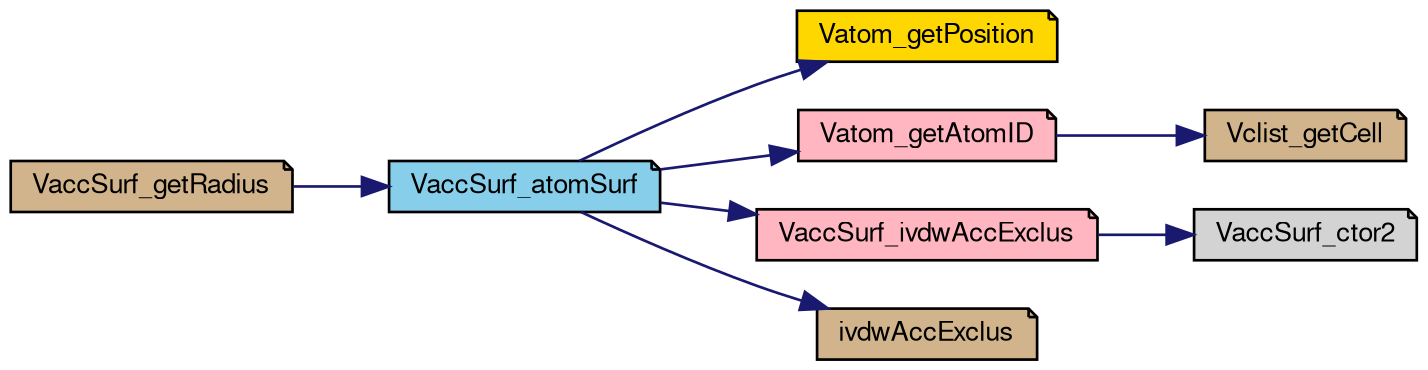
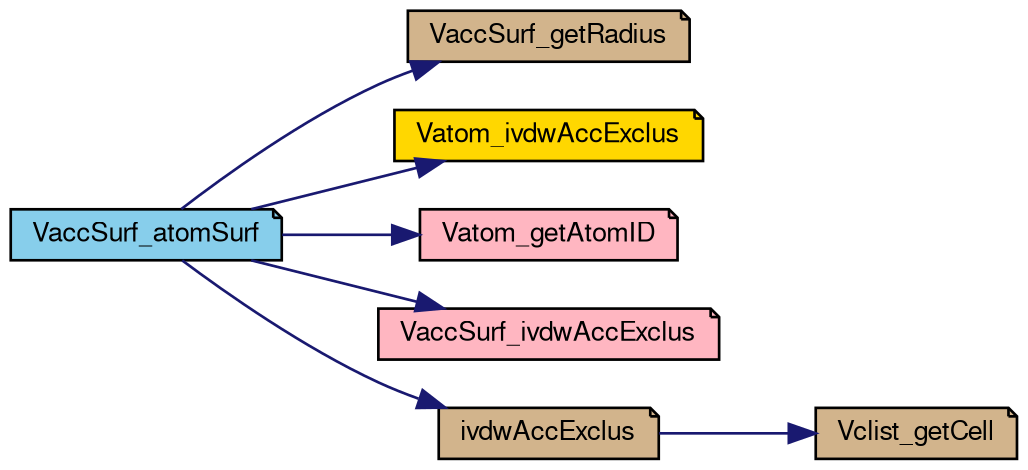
node "Vatom_getPosition": label "Vatom_getPosition" -> "Vatom_ivdwAccExclus"
edge "Vatom_getAtomID" -> "Vclist_getCell": now "ivdwAccExclus" -> "Vclist_getCell"
edge "VaccSurf_getRadius" -> "VaccSurf_atomSurf": reversed
node "VaccSurf_ctor2": removed
